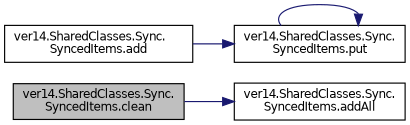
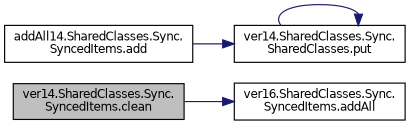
node "ver14.SharedClasses.Sync. SyncedItems.add": label "ver14.SharedClasses.Sync. SyncedItems.add" -> "addAll14.SharedClasses.Sync. SyncedItems.add"
node "ver14.SharedClasses.Sync. SyncedItems.put": label "ver14.SharedClasses.Sync. SyncedItems.put" -> "ver14.SharedClasses.Sync. SharedClasses.put"
node "ver14.SharedClasses.Sync. SyncedItems.addAll": label "ver14.SharedClasses.Sync. SyncedItems.addAll" -> "ver16.SharedClasses.Sync. SyncedItems.addAll"
